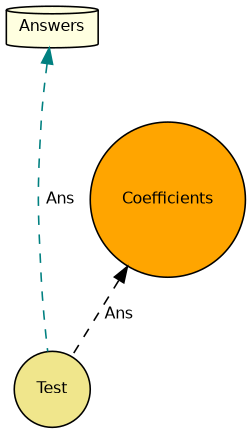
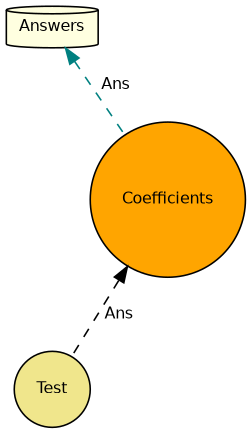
edge "Test" -> "Answers": now "Coefficients" -> "Answers"
